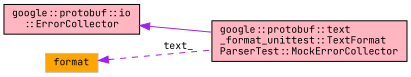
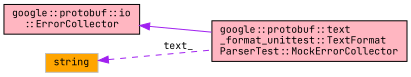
node "format": label "format" -> "string"
